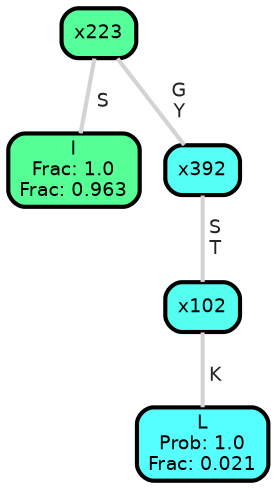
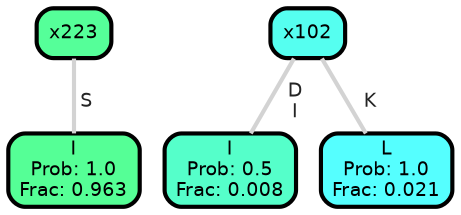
node "I Frac: 1.0 Frac: 0.963": label "I Frac: 1.0 Frac: 0.963" -> "I Prob: 1.0 Frac: 0.963"
node "x392": removed
node "I Prob: 0.5 Frac: 0.008": added
